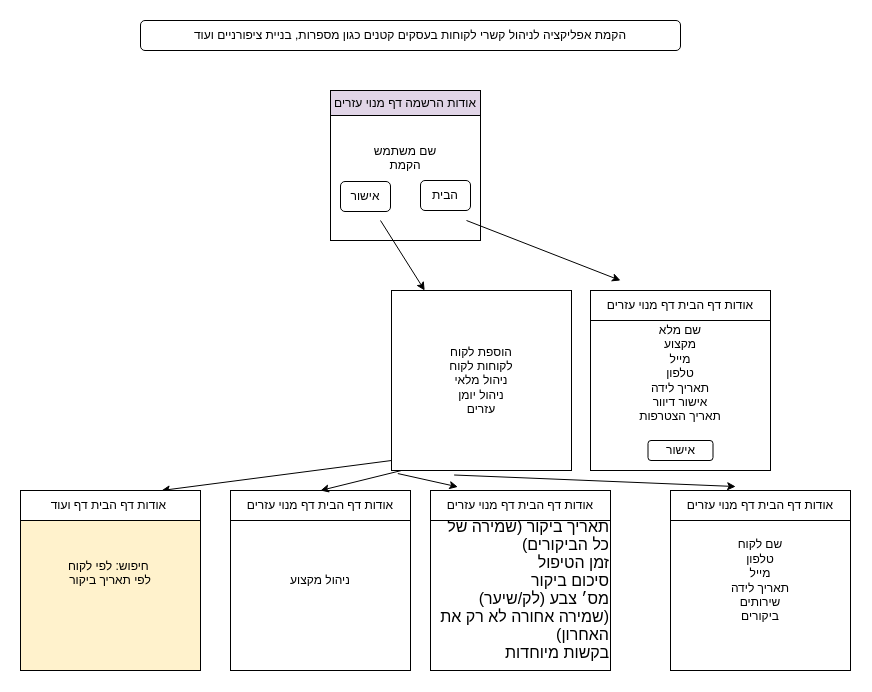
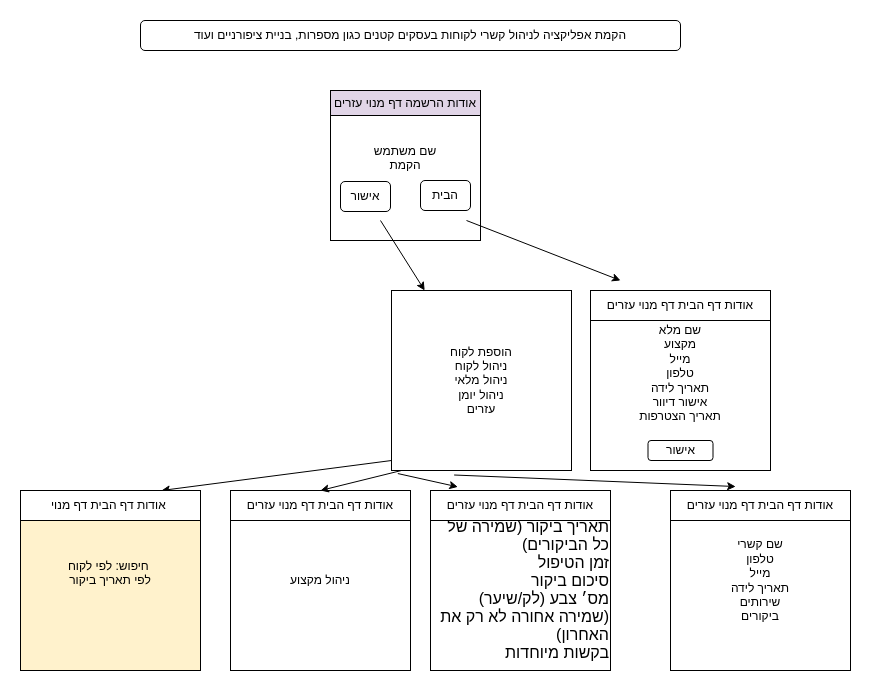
node "הוספת לקוח לקוחות לקוח ניהול מלאי ניהול יומן עזרים": label "הוספת לקוח לקוחות לקוח ניהול מלאי ניהול יומן עזרים" -> "הוספת לקוח ניהול לקוח ניהול מלאי ניהול יומן עזרים"
node "אודות דף הבית דף ועוד": label "אודות דף הבית דף ועוד" -> "אודות דף הבית דף מנוי"
node "שם לקוח טלפון מייל תאריך לידה שירותים ביקורים": label "שם לקוח טלפון מייל תאריך לידה שירותים ביקורים" -> "שם קשרי טלפון מייל תאריך לידה שירותים ביקורים"
